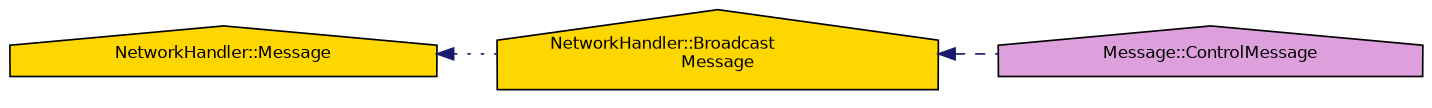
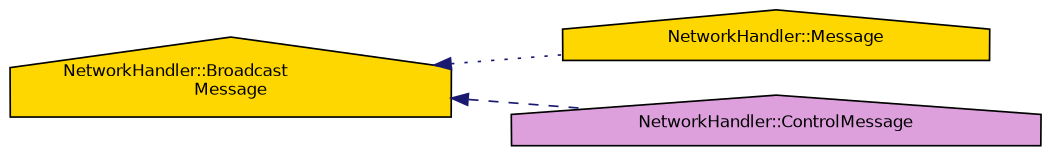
edge "NetworkHandler::Broadcast Message" -> "NetworkHandler::Message": reversed
node "Message::ControlMessage": label "Message::ControlMessage" -> "NetworkHandler::ControlMessage"
